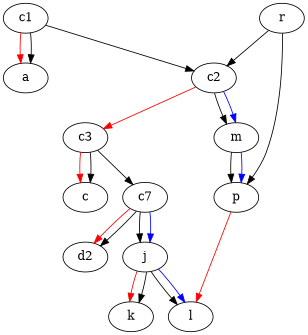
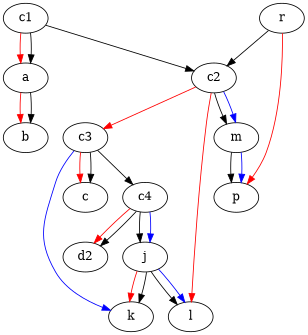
edge "r" -> "p": color black -> red
node "b": added
node "c7": label "c7" -> "c4"
edge "c3" -> "k": added
edge "p" -> "l": now "c2" -> "l"
